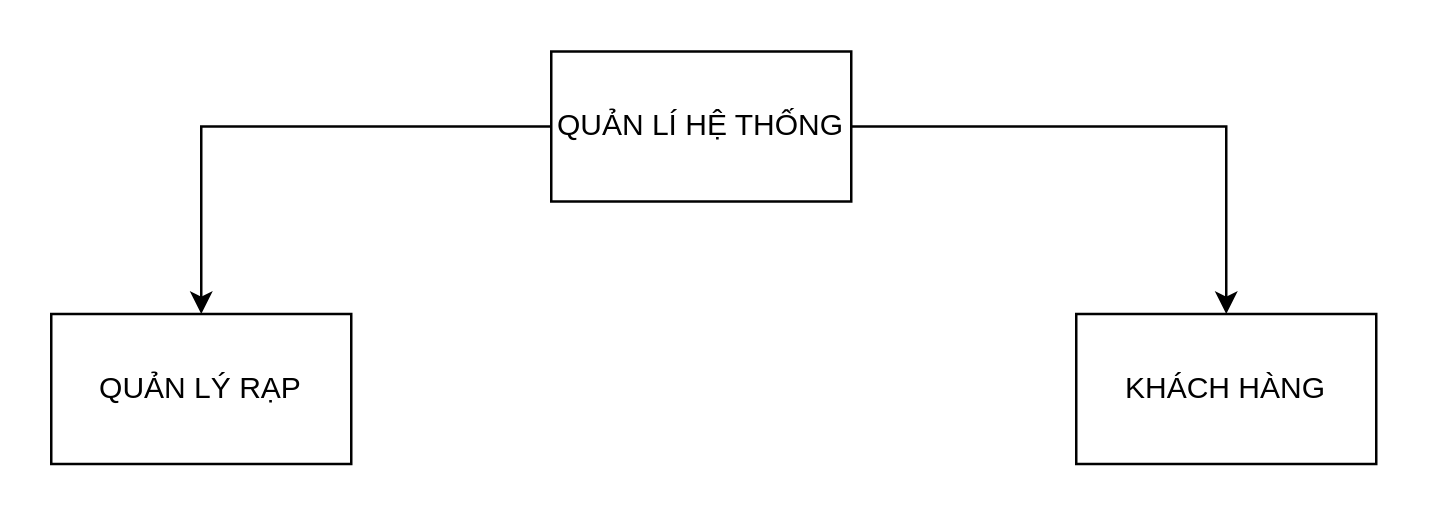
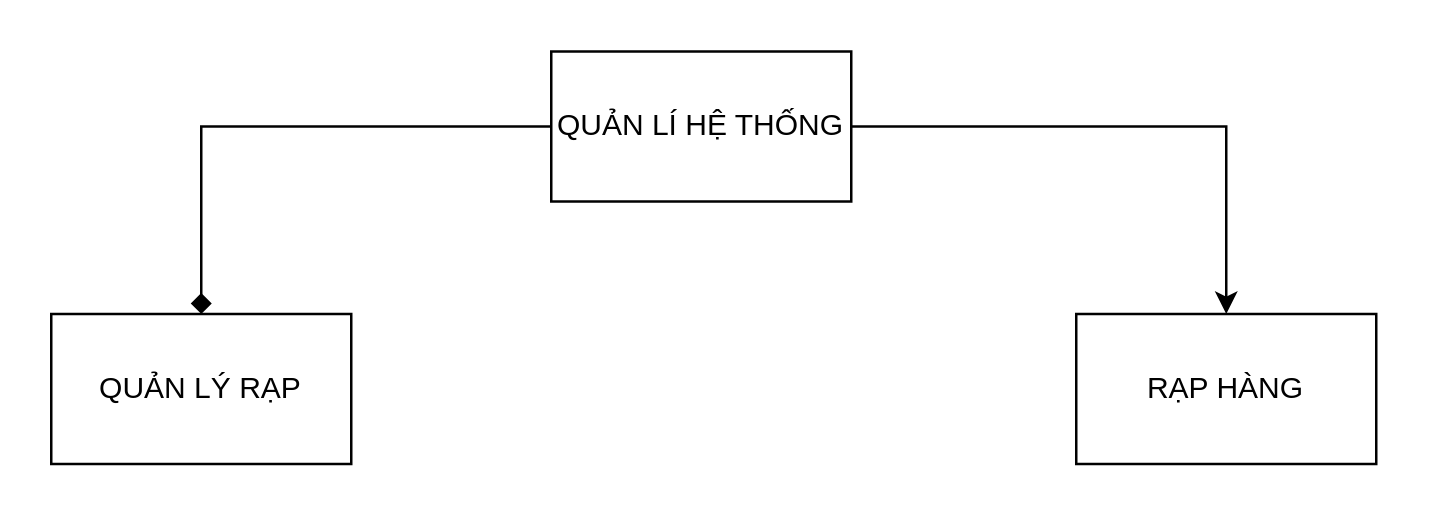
edge "QUẢN LÍ HỆ THỐNG" -> "QUẢN LÝ RẠP": arrowhead classic -> diamond
node "KHÁCH HÀNG": label "KHÁCH HÀNG" -> "RẠP HÀNG"
